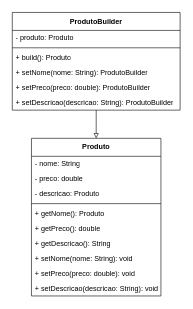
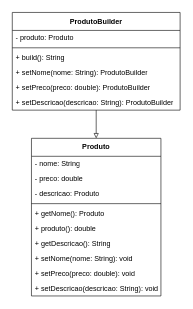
node "+ build(): Produto": label "+ build(): Produto" -> "+ build(): String"
node "+ getPreco(): double": label "+ getPreco(): double" -> "+ produto(): double"
